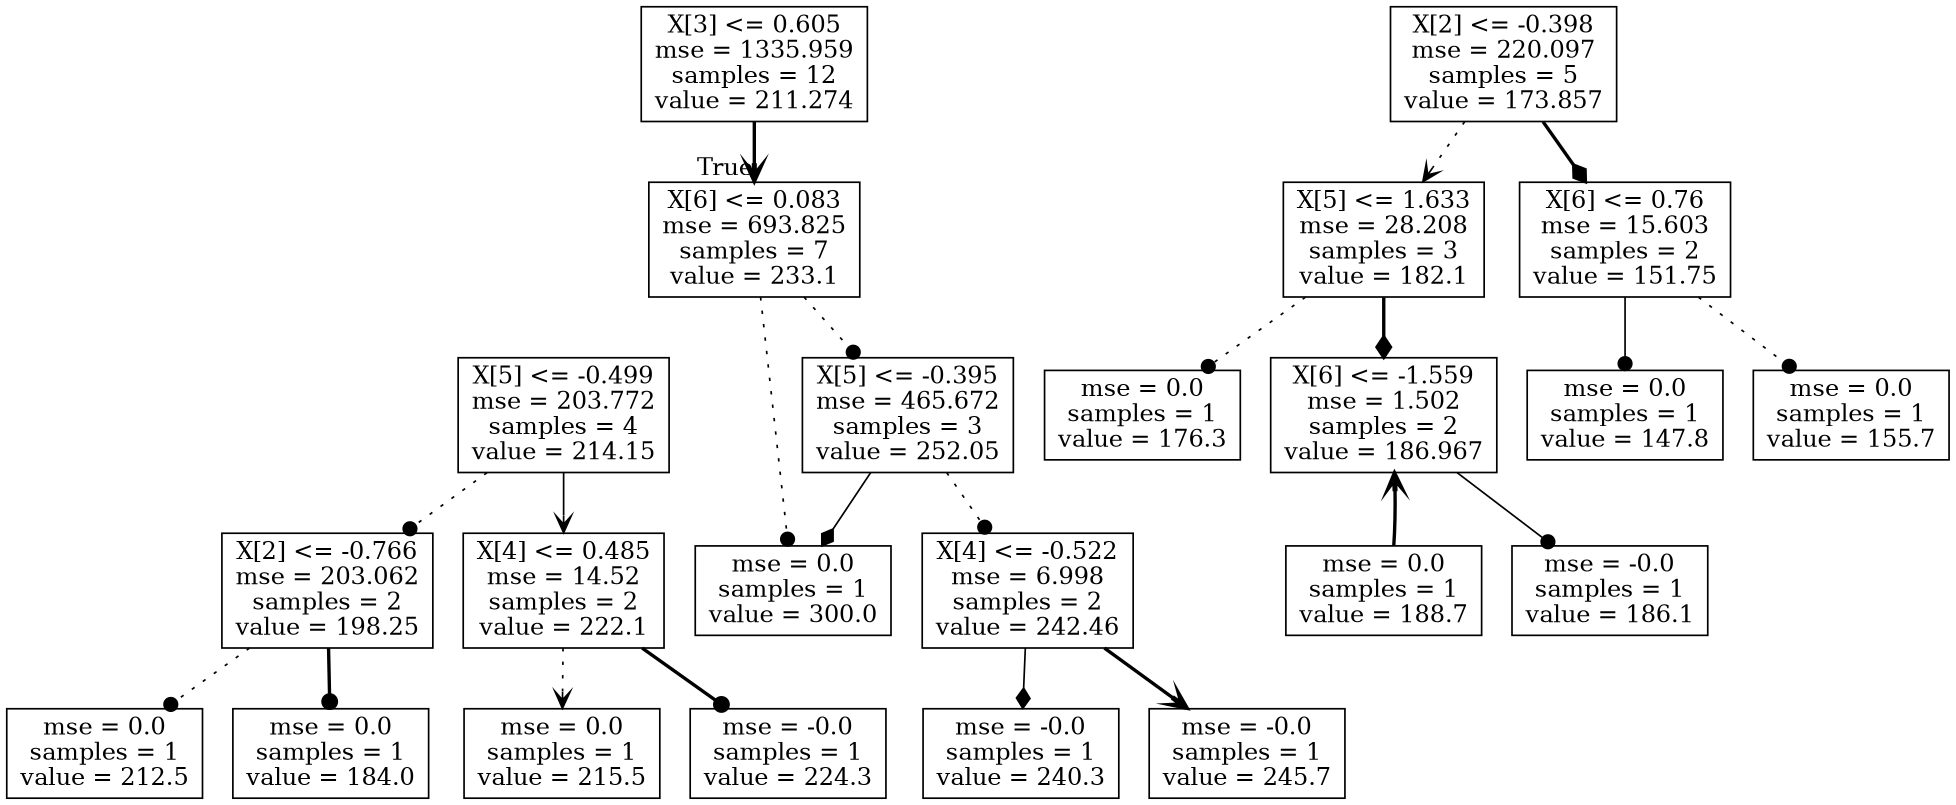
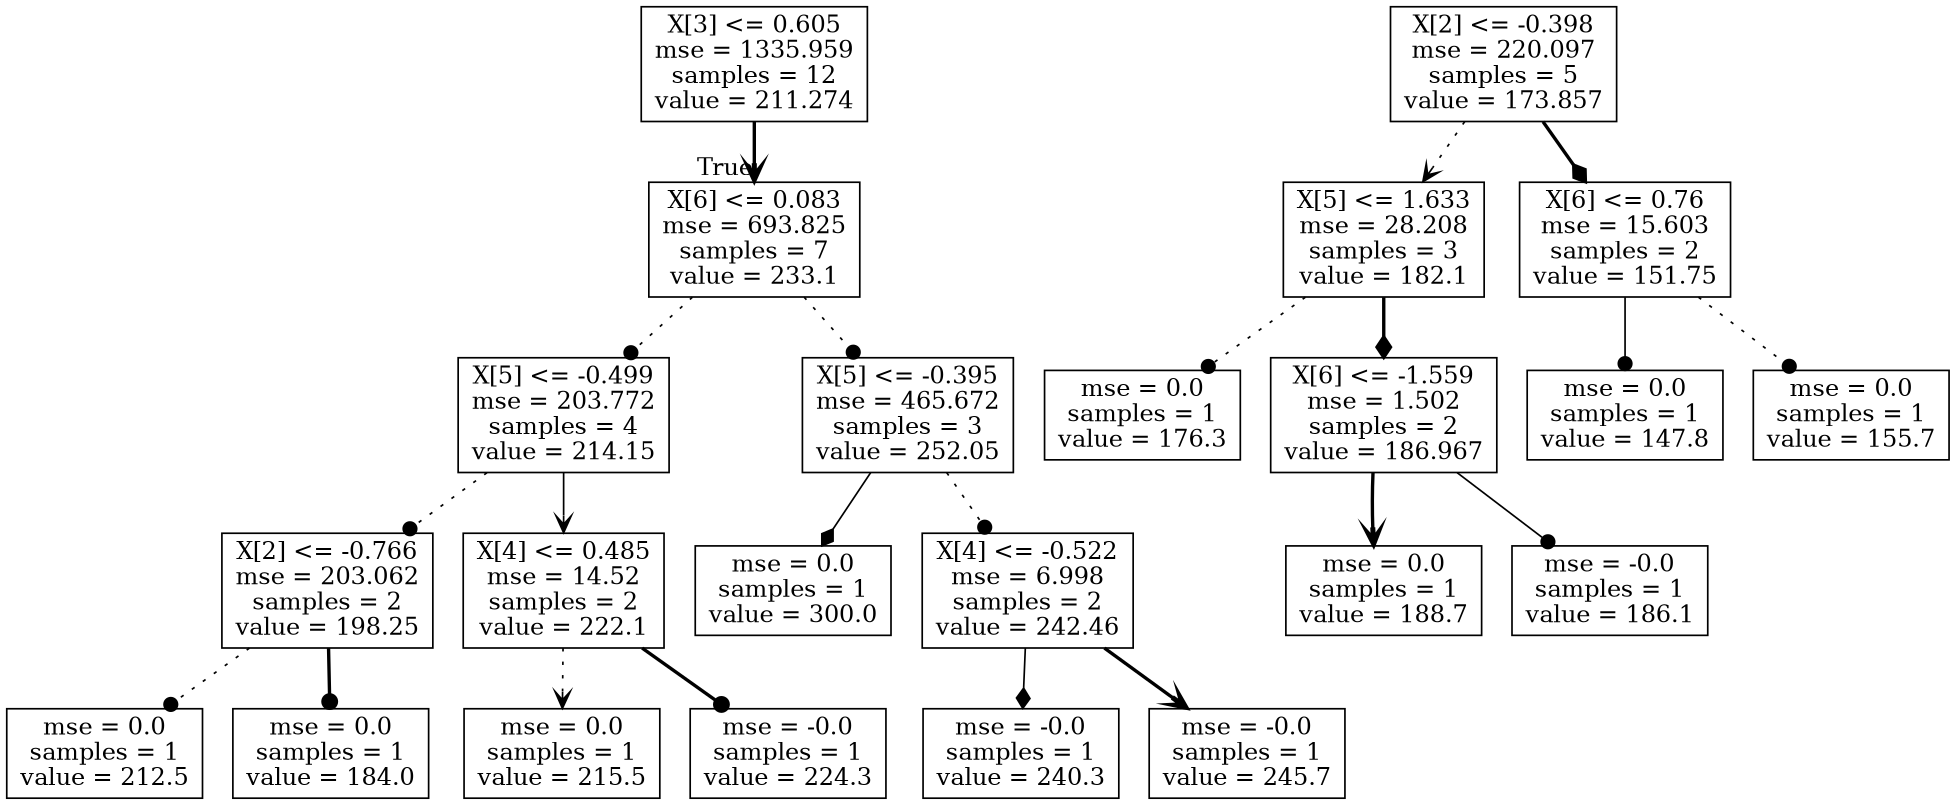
edge "X[6] <= 0.083 mse = 693.825 samples = 7 value = 233.1" -> "mse = 0.0 samples = 1 value = 300.0": now "X[6] <= 0.083 mse = 693.825 samples = 7 value = 233.1" -> "X[5] <= -0.499 mse = 203.772 samples = 4 value = 214.15"
edge "mse = 0.0 samples = 1 value = 188.7" -> "X[6] <= -1.559 mse = 1.502 samples = 2 value = 186.967": reversed
